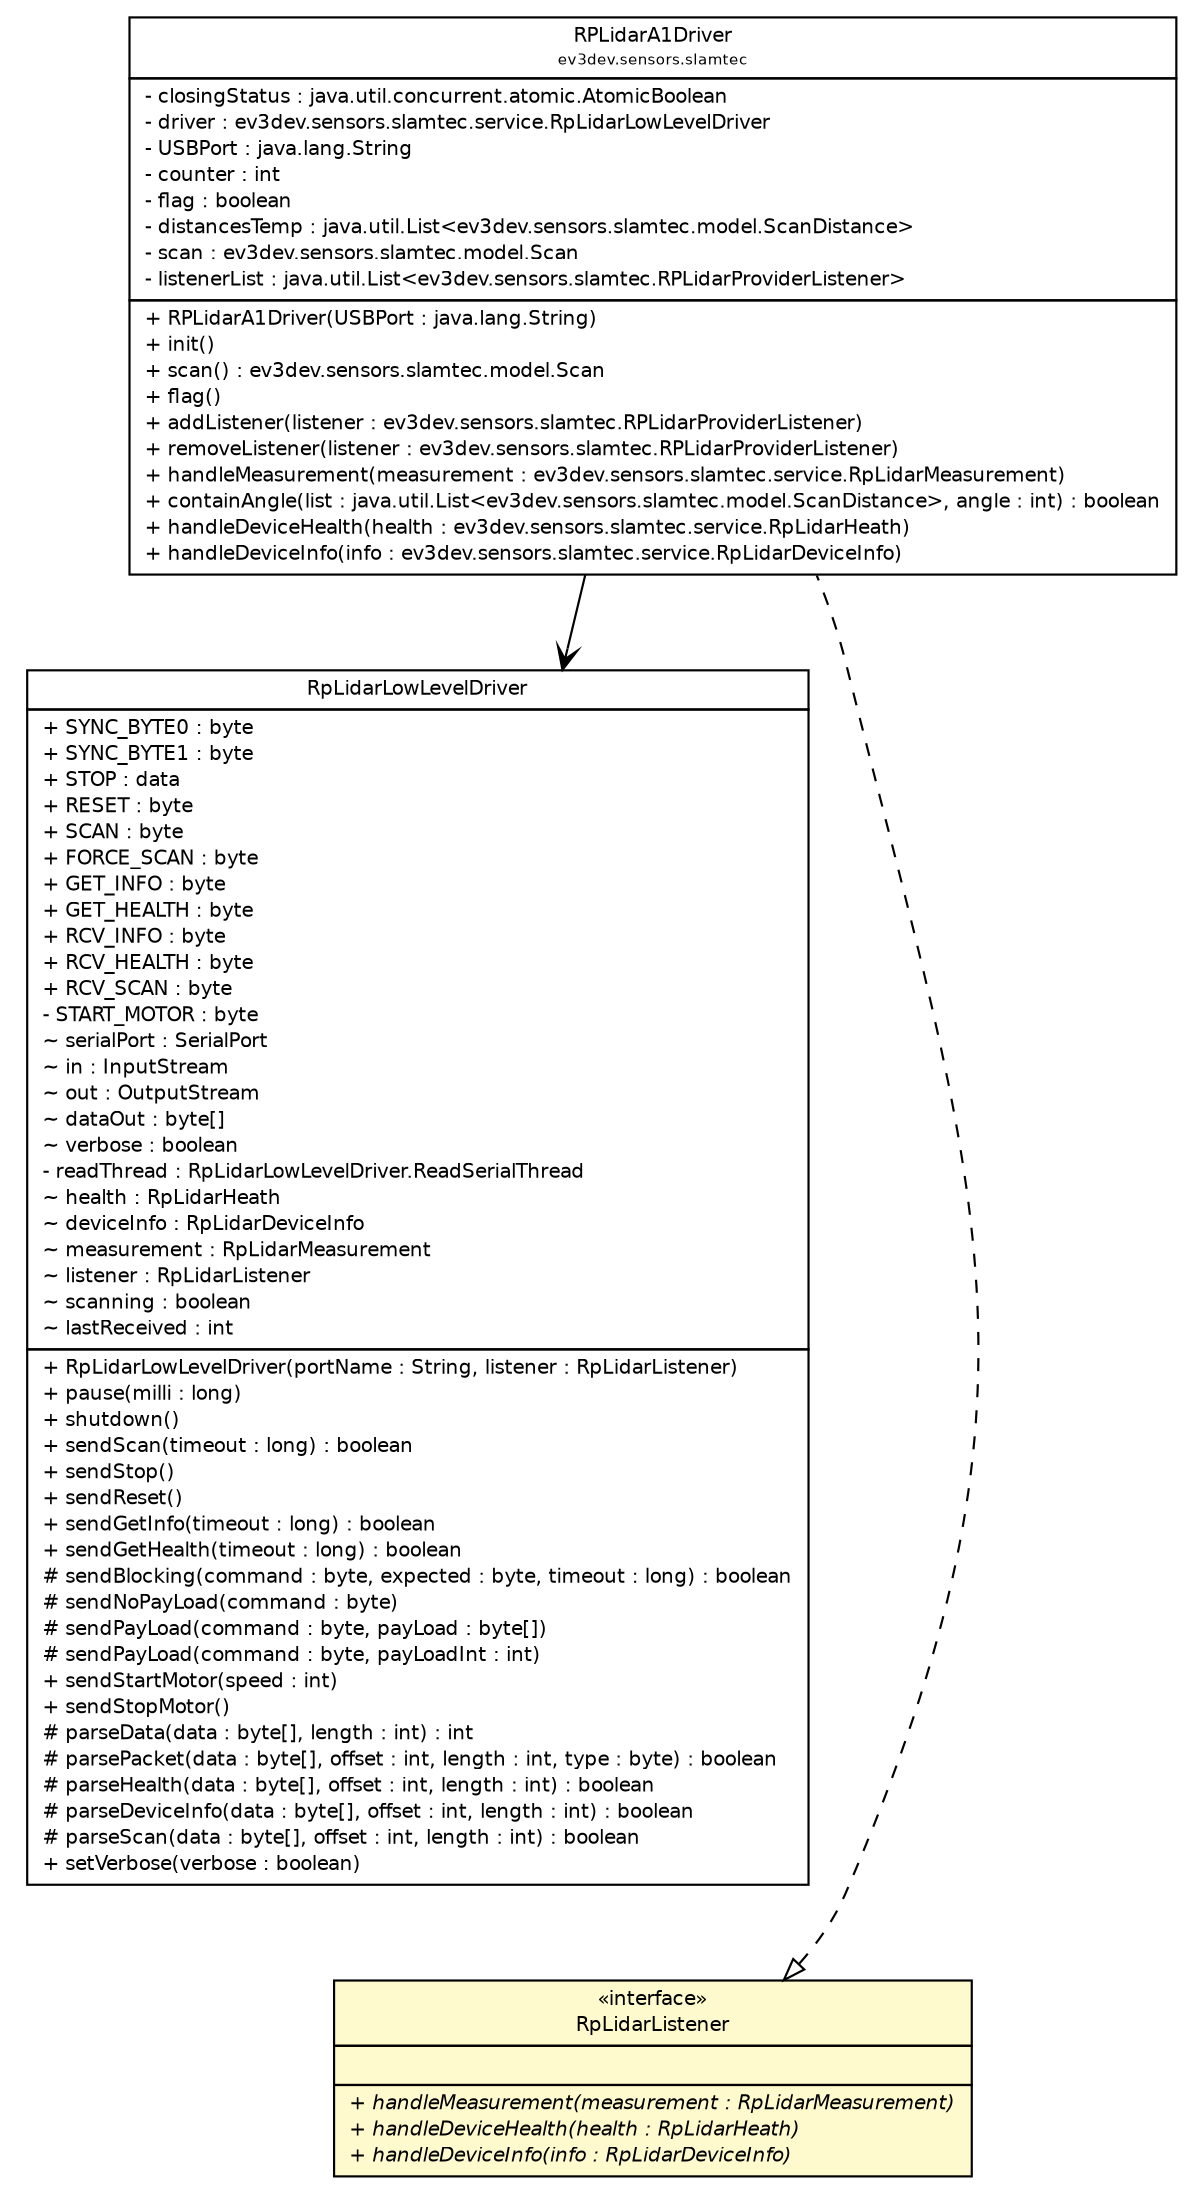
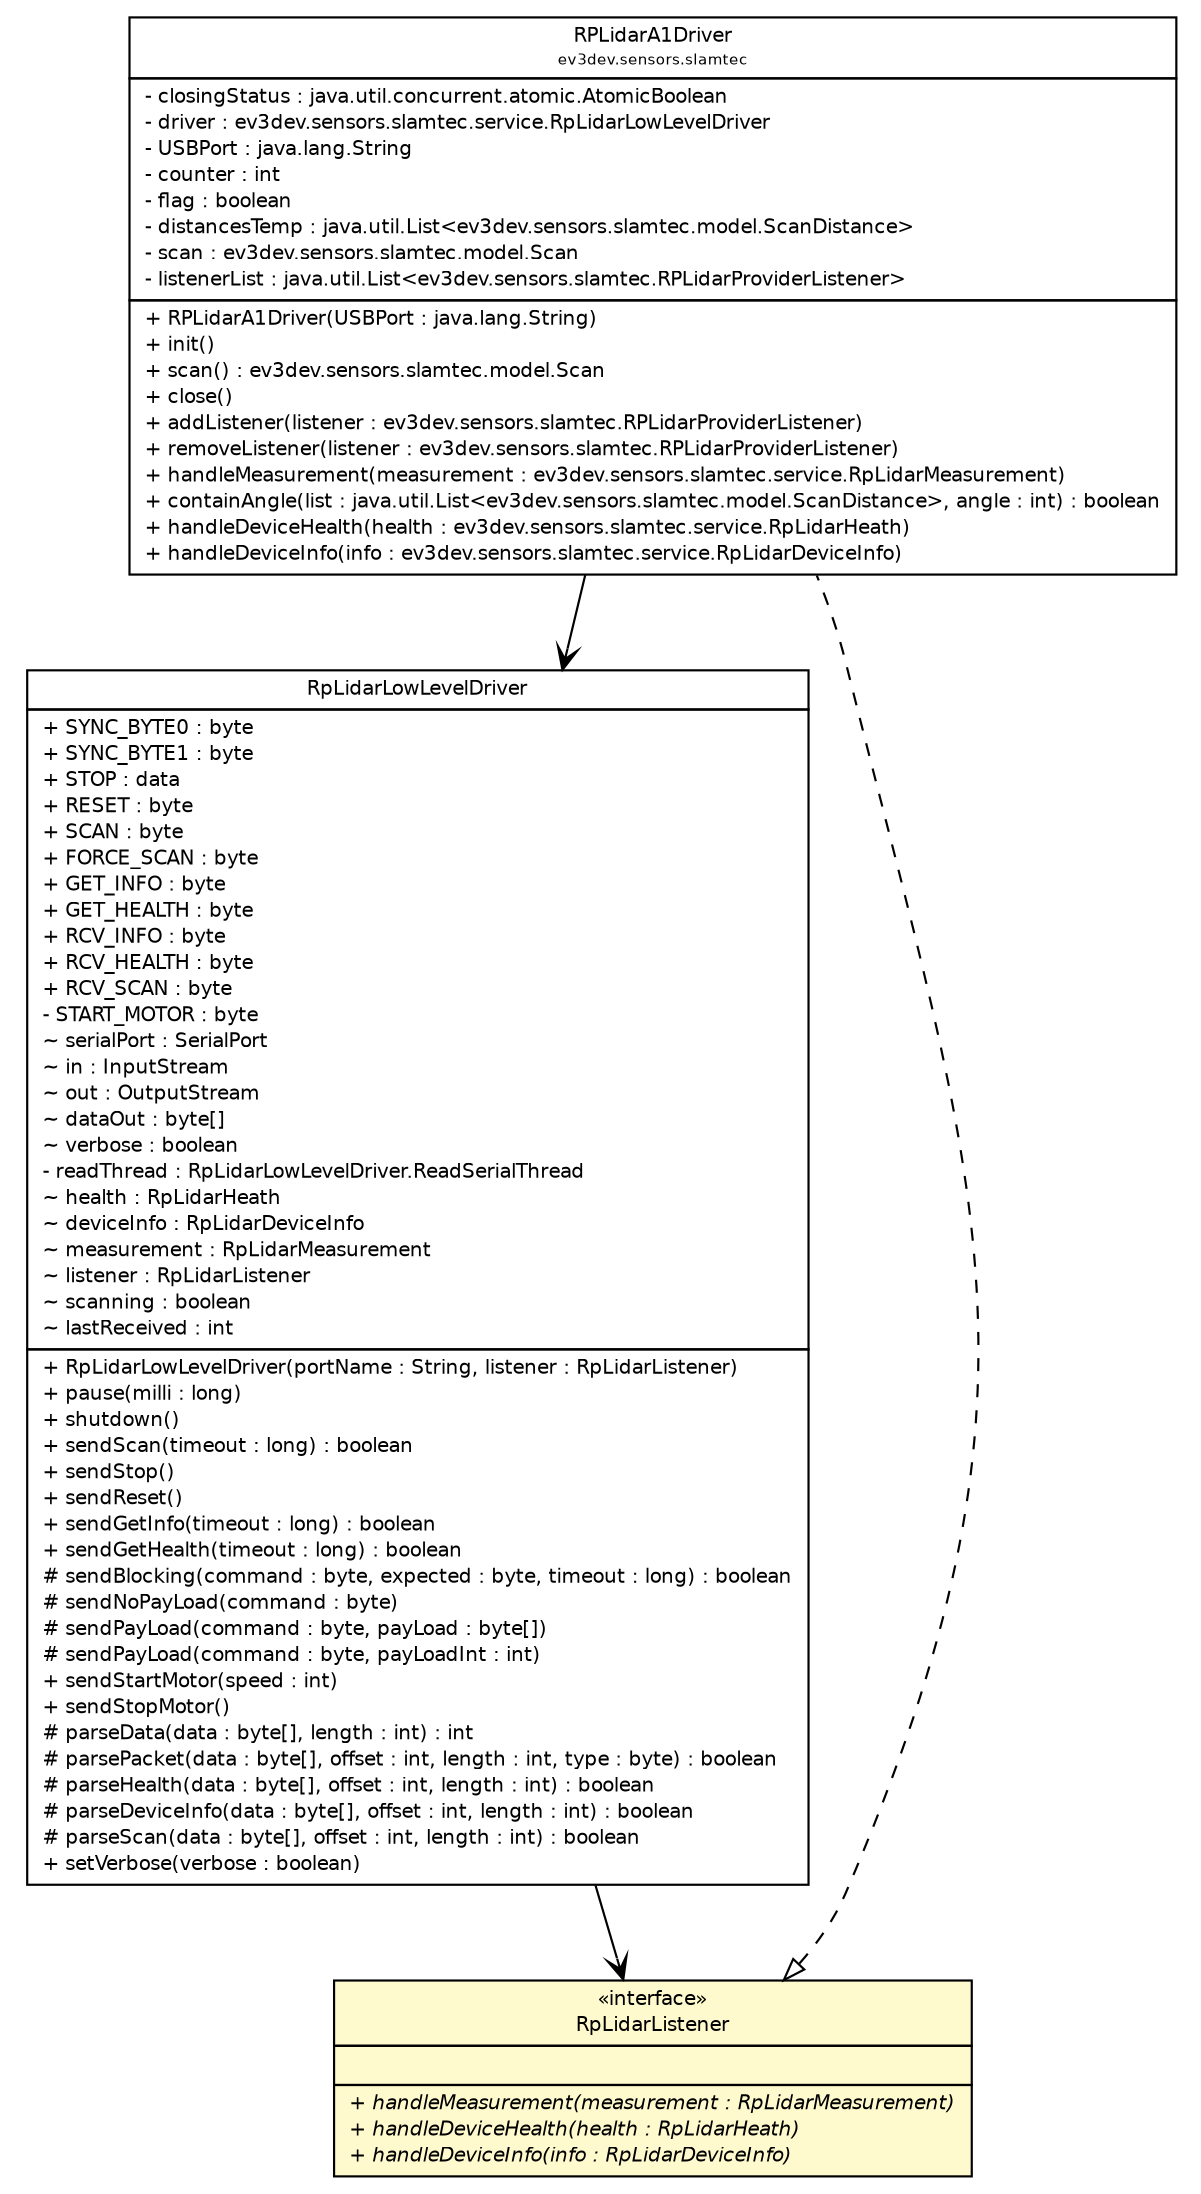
node "RPLidarA1Driver": text "+ flag()" -> "+ close()"
edge "RpLidarLowLevelDriver" -> "RpLidarListener": added
